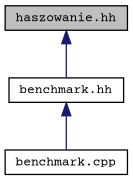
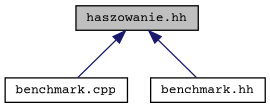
edge "benchmark.cpp" -> "benchmark.hh": now "benchmark.cpp" -> "haszowanie.hh"
